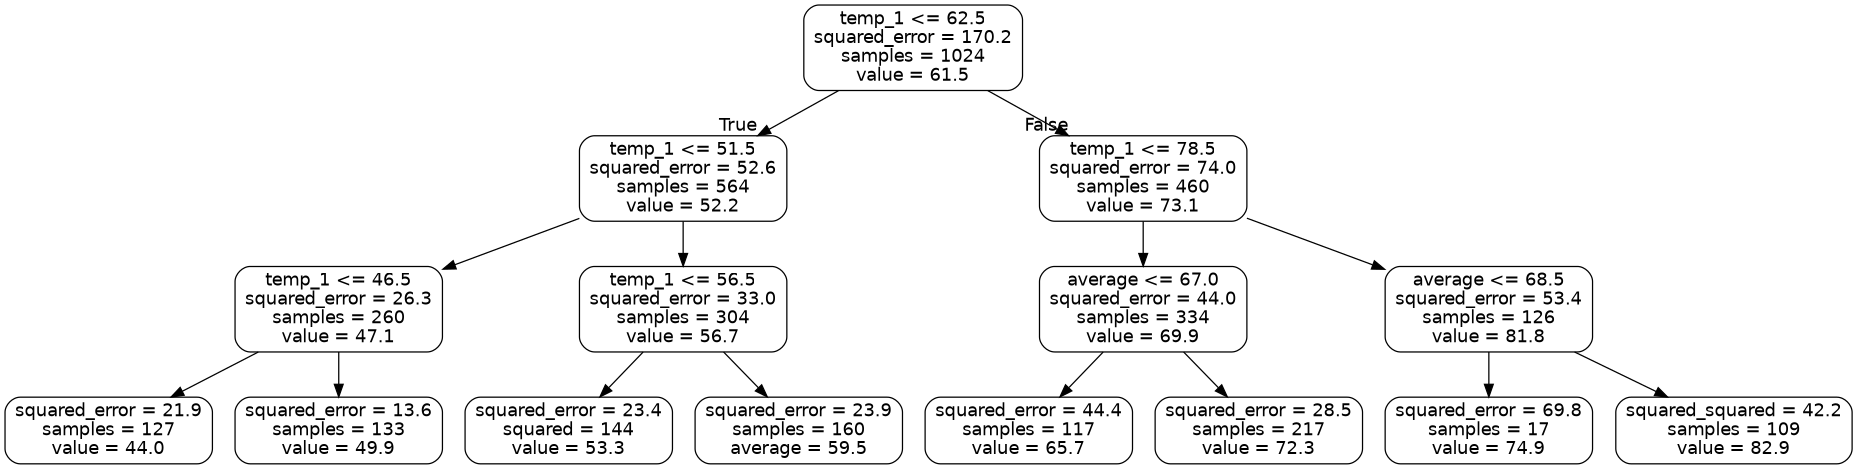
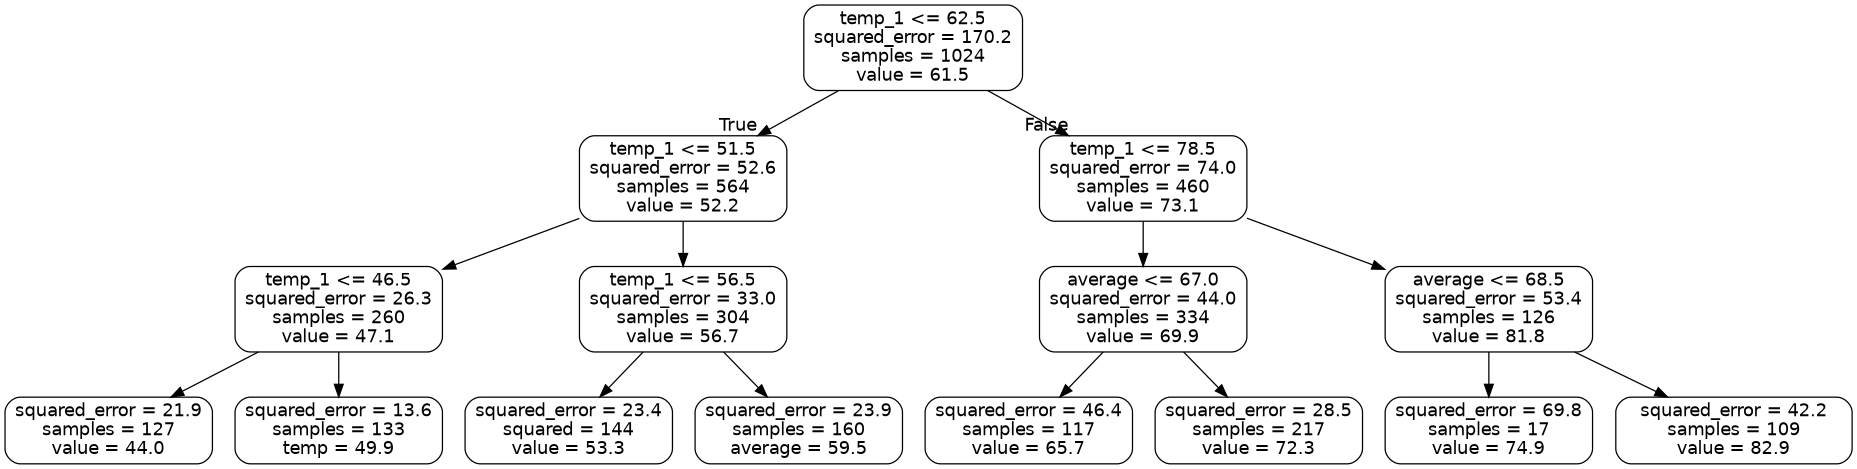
node "squared_error = 13.6 samples = 133 value = 49.9": label "squared_error = 13.6 samples = 133 value = 49.9" -> "squared_error = 13.6 samples = 133 temp = 49.9"
node "squared_error = 44.4 samples = 117 value = 65.7": label "squared_error = 44.4 samples = 117 value = 65.7" -> "squared_error = 46.4 samples = 117 value = 65.7"
node "squared_squared = 42.2 samples = 109 value = 82.9": label "squared_squared = 42.2 samples = 109 value = 82.9" -> "squared_error = 42.2 samples = 109 value = 82.9"
